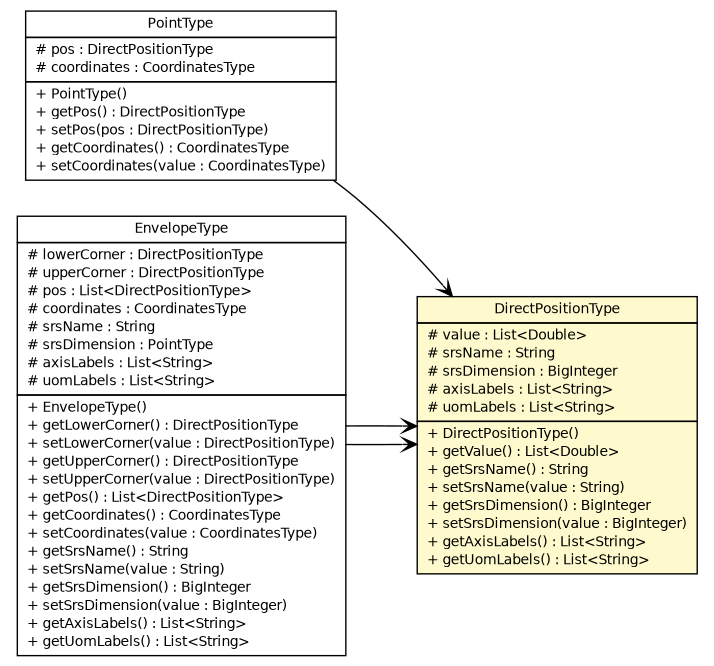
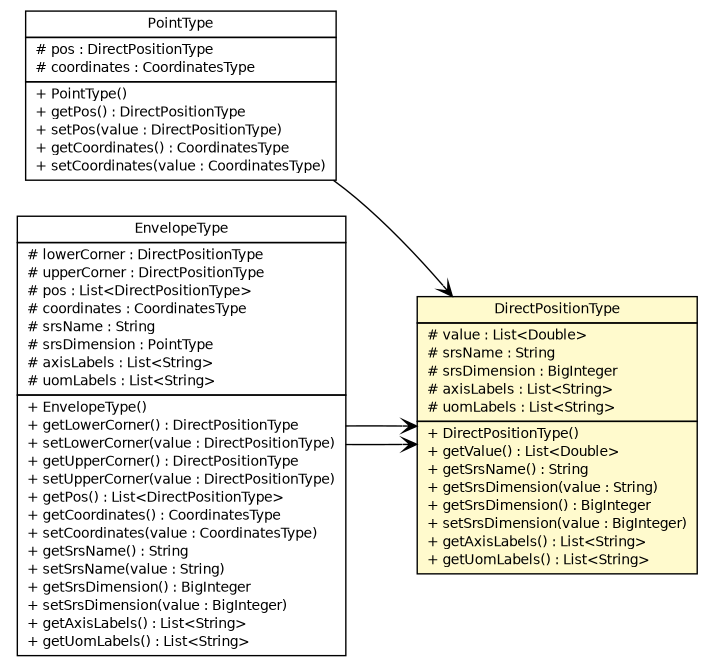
node "PointType": text "+ setPos(pos : DirectPositionType)" -> "+ setPos(value : DirectPositionType)"
node "DirectPositionType": text "+ setSrsName(value : String)" -> "+ getSrsDimension(value : String)"
